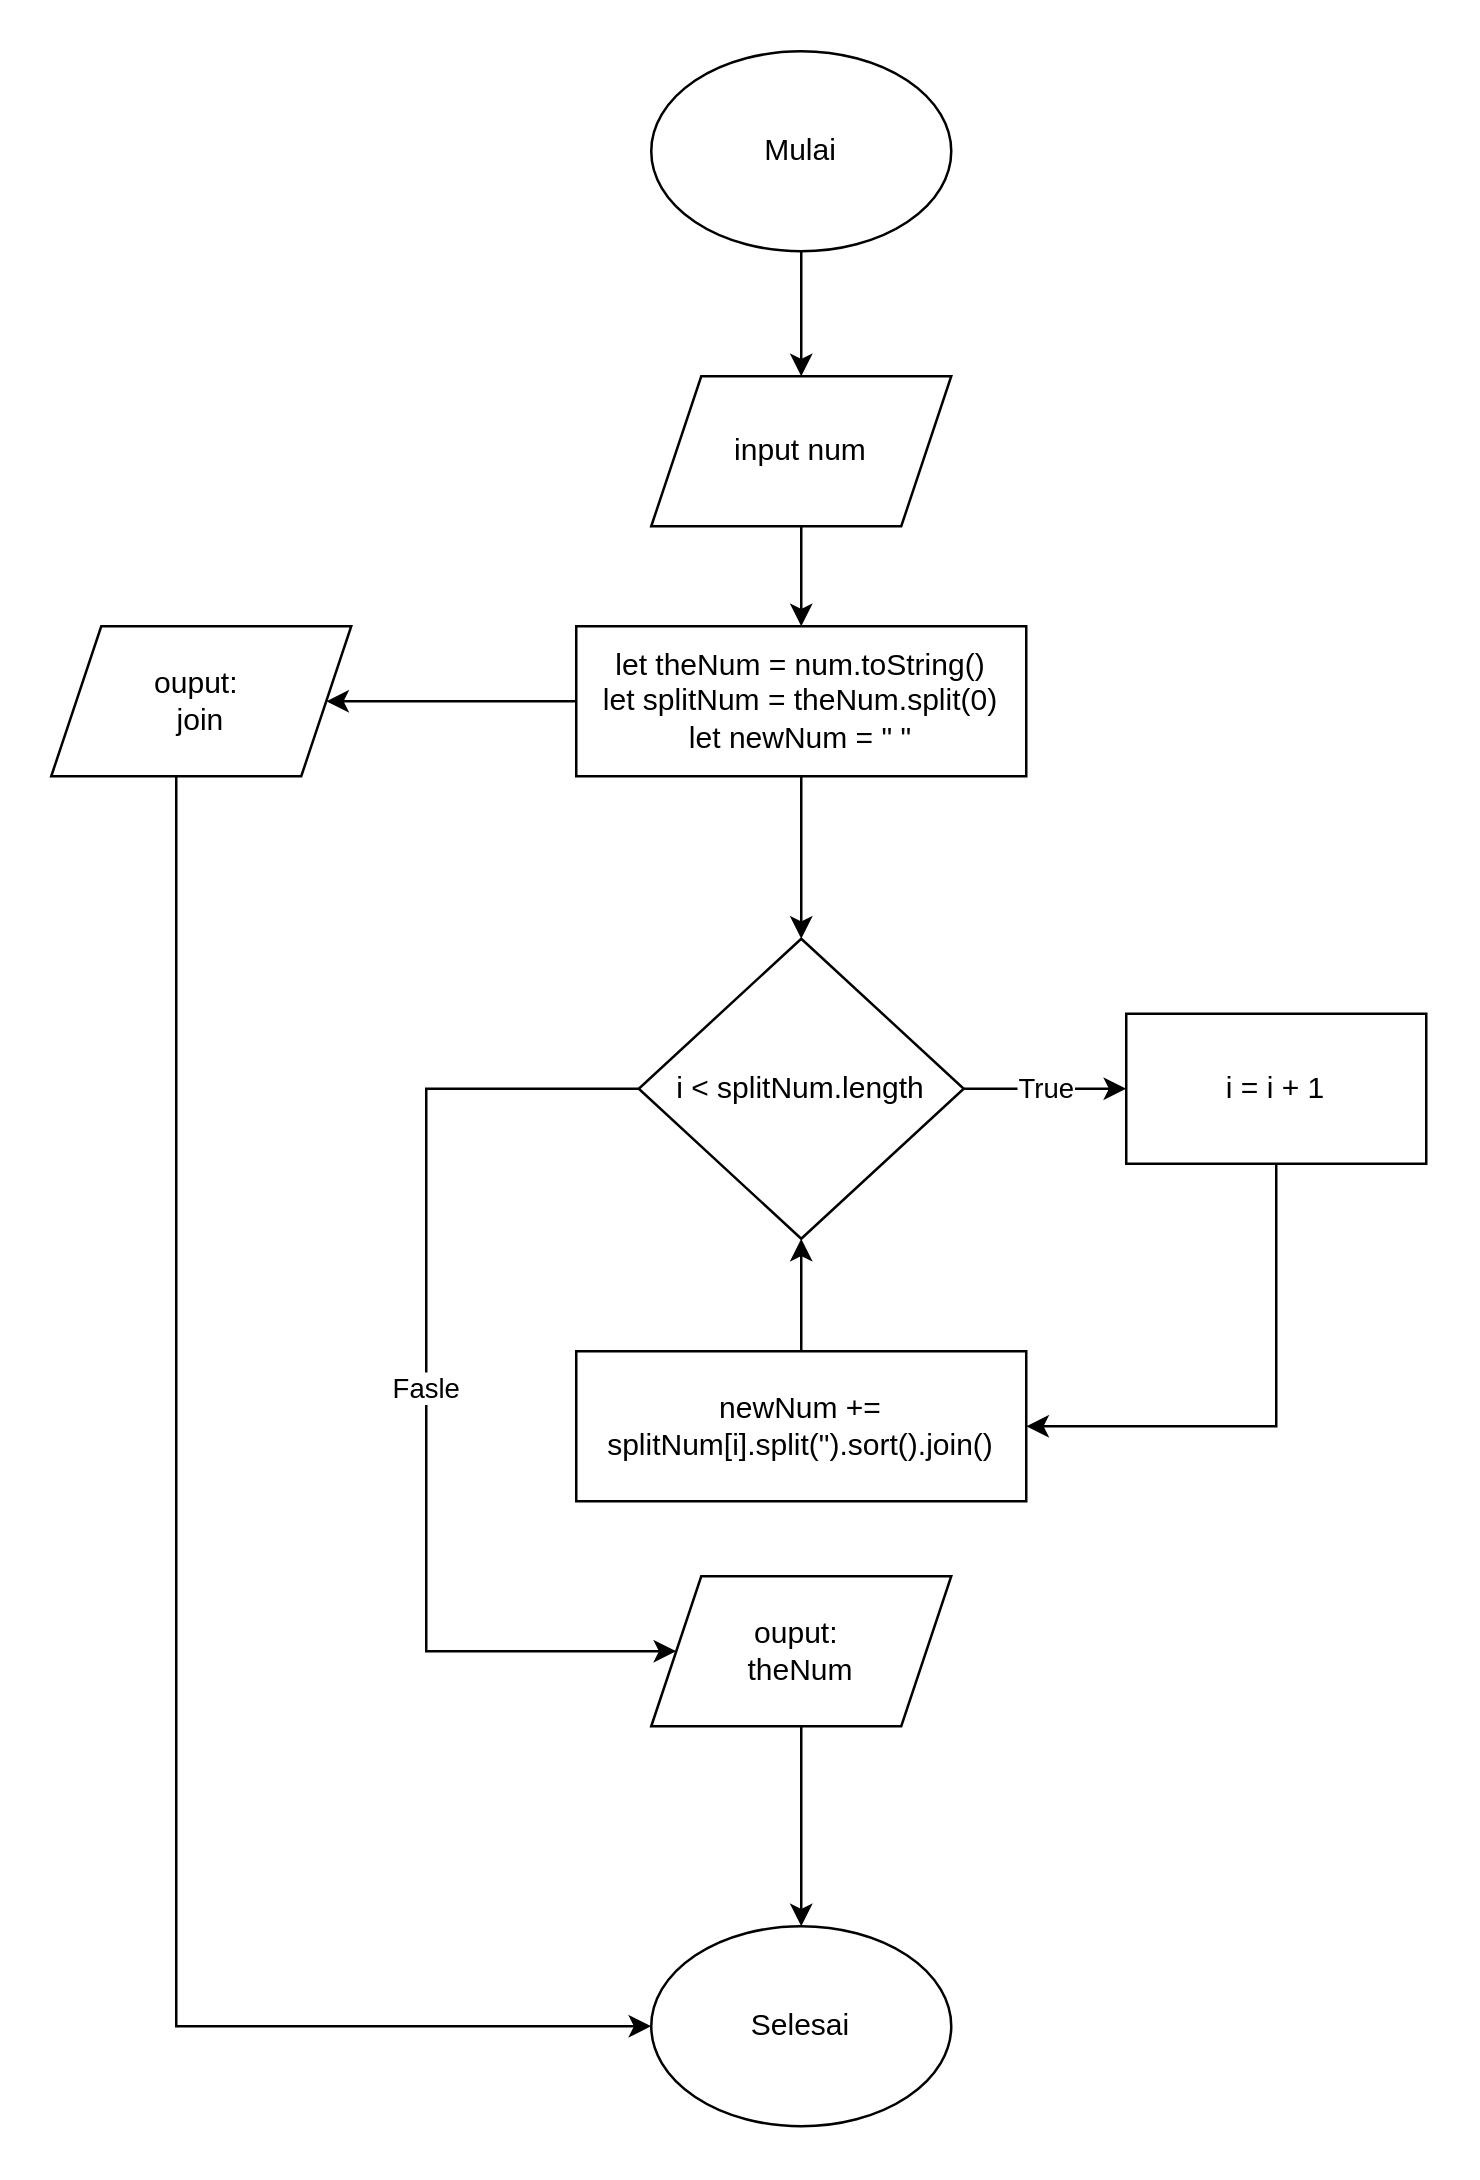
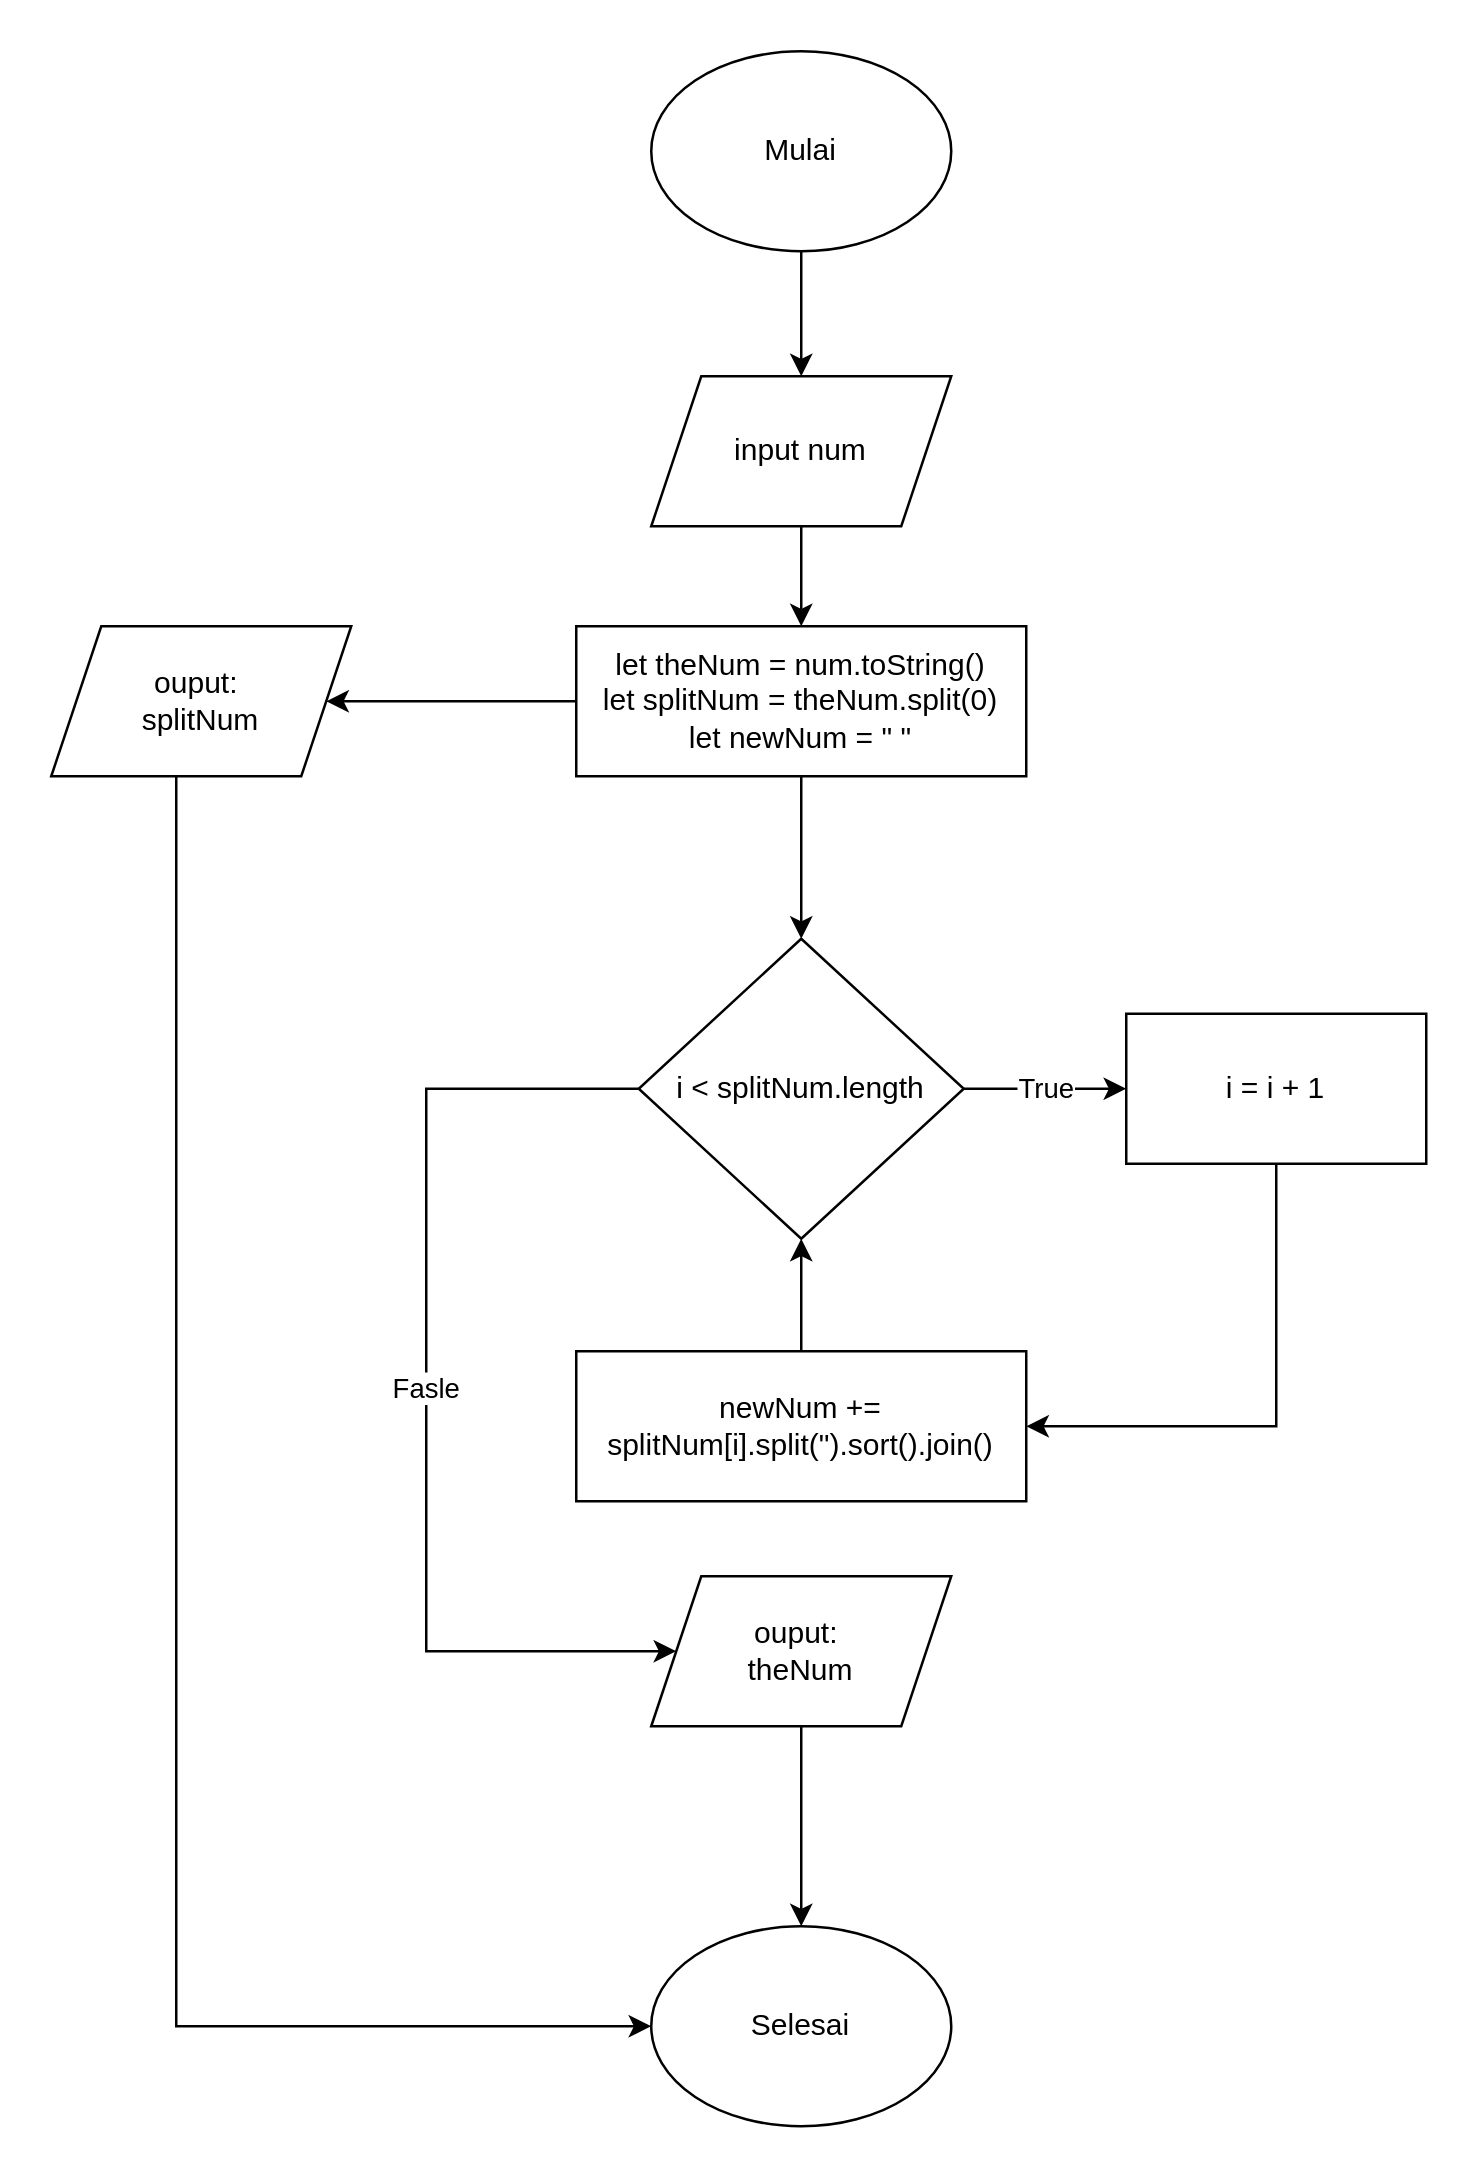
node "ouput: join": label "ouput: join" -> "ouput: splitNum"
